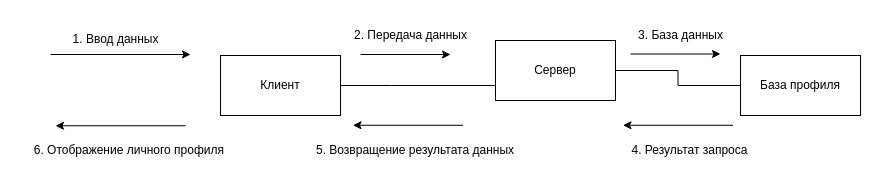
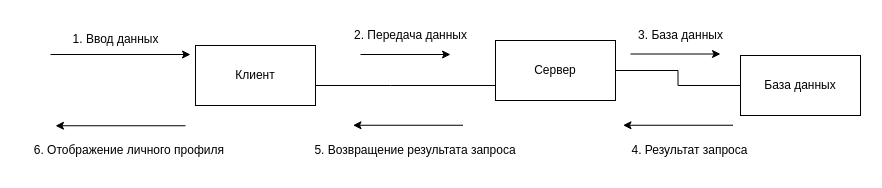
node "Клиент": moved (281, 86) -> (256, 76)
node "База профиля": label "База профиля" -> "База данных"
node "5. Возвращение результата данных": label "5. Возвращение результата данных" -> "5. Возвращение результата запроса"
